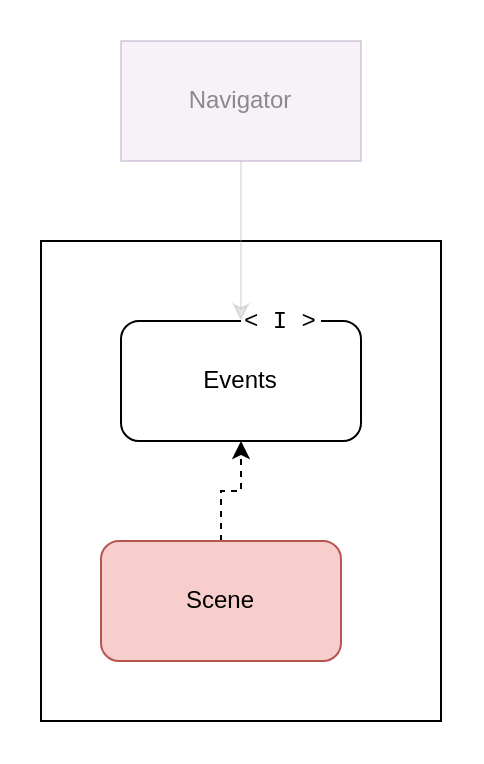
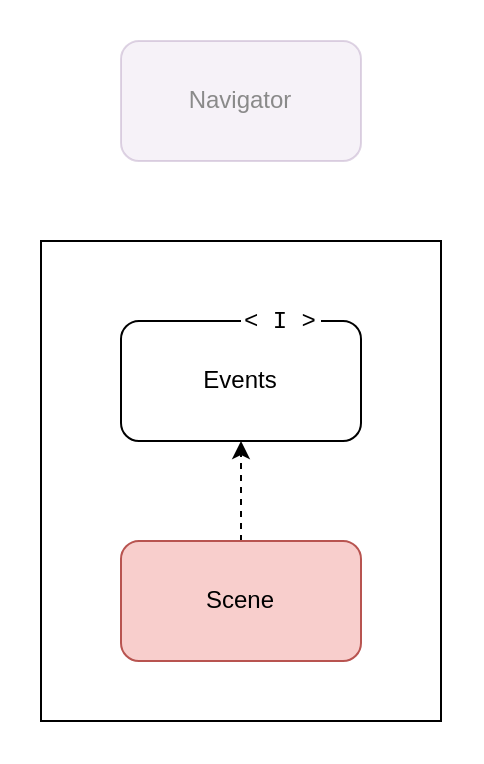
node "Navigator": shape rectangle -> rounded rectangle
edge "Navigator" -> "Events": removed
node "Scene": moved (221, 601) -> (241, 601)
